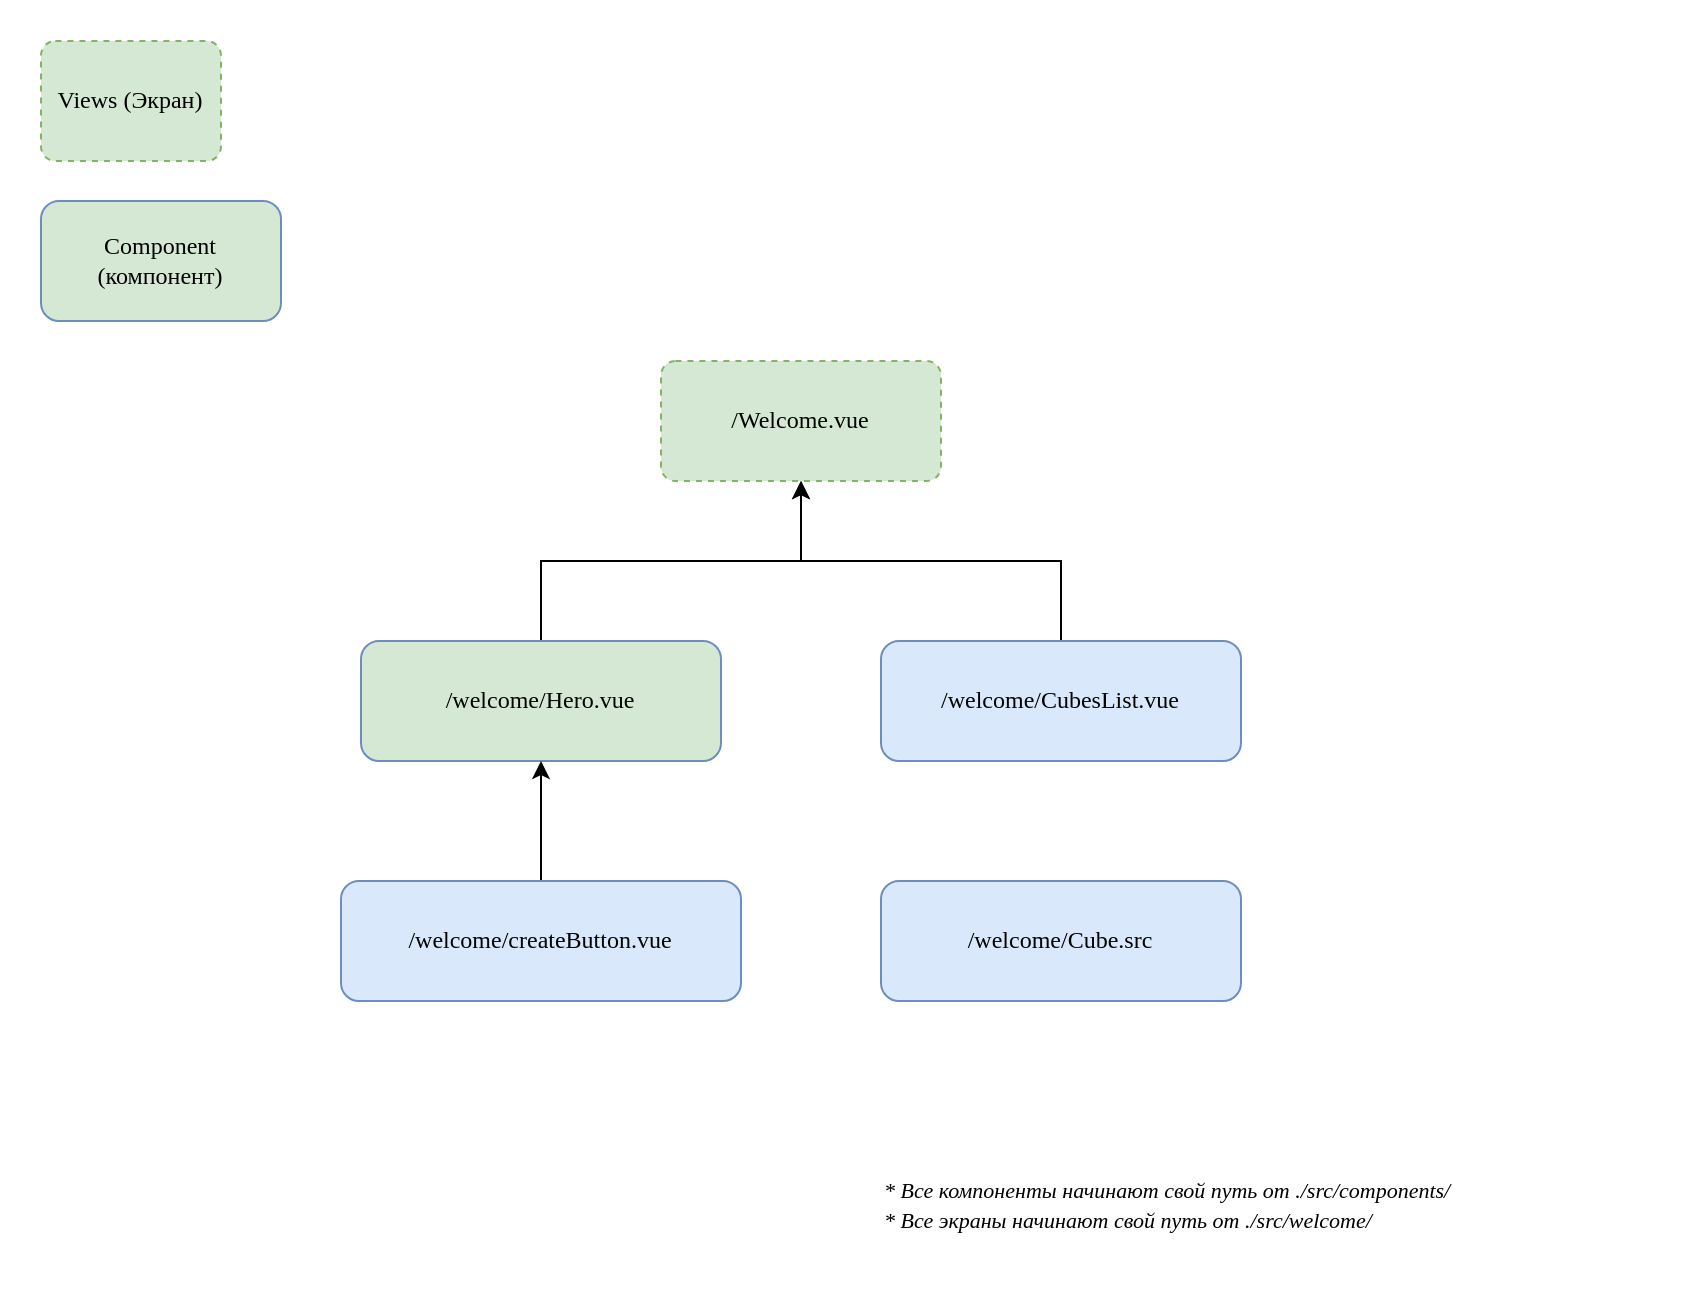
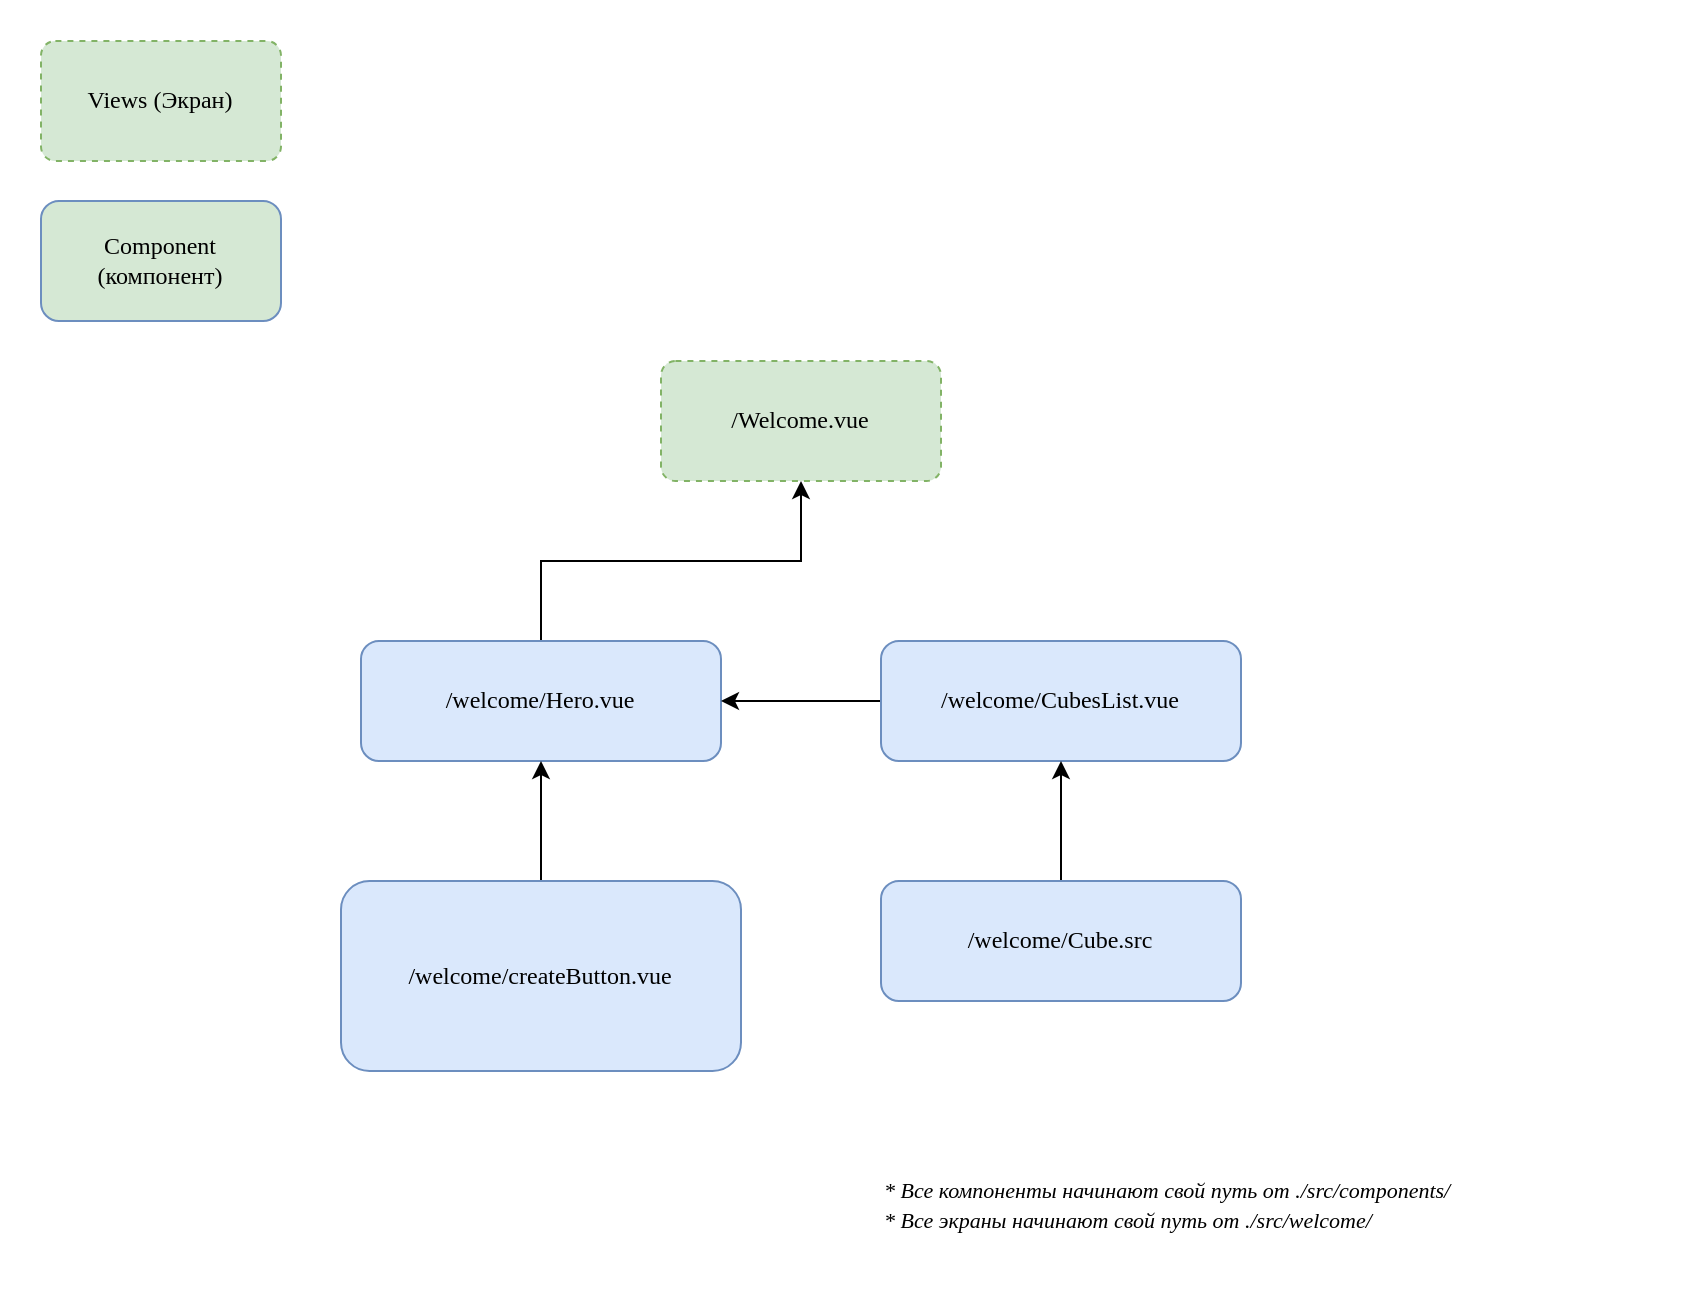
node "Views (Экран)": size 180x120 -> 240x120
edge "/welcome/CubesList.vue" -> "/Welcome.vue": now "/welcome/CubesList.vue" -> "/welcome/Hero.vue"
node "/welcome/Hero.vue": fillcolor #d5e8d4 -> #dae8fc
edge "/welcome/Cube.src" -> "/welcome/CubesList.vue": added
node "/welcome/createButton.vue": size 400x120 -> 400x190
